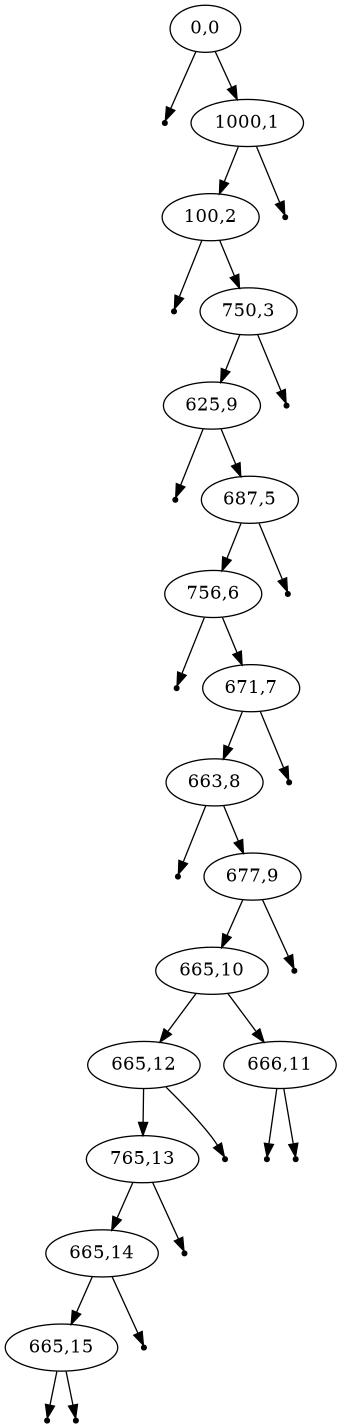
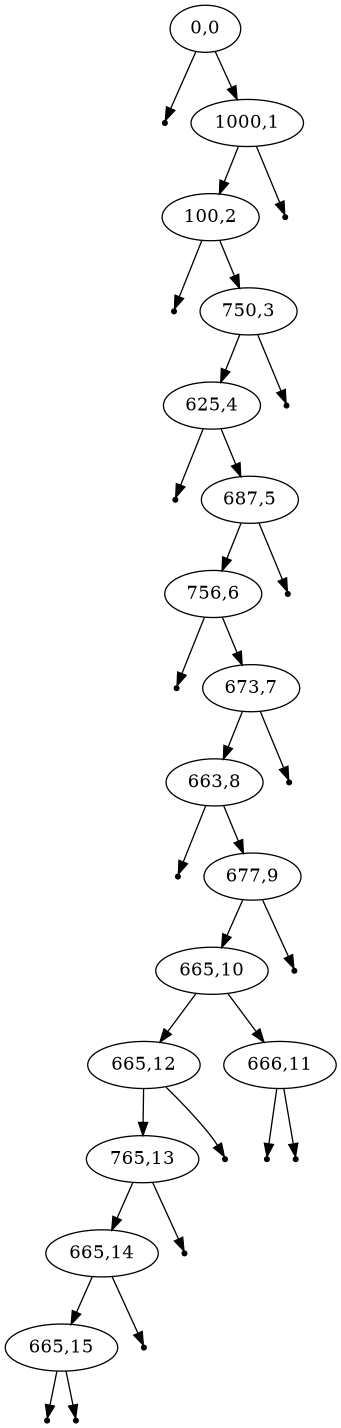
node "625,9": label "625,9" -> "625,4"
node "671,7": label "671,7" -> "673,7"
